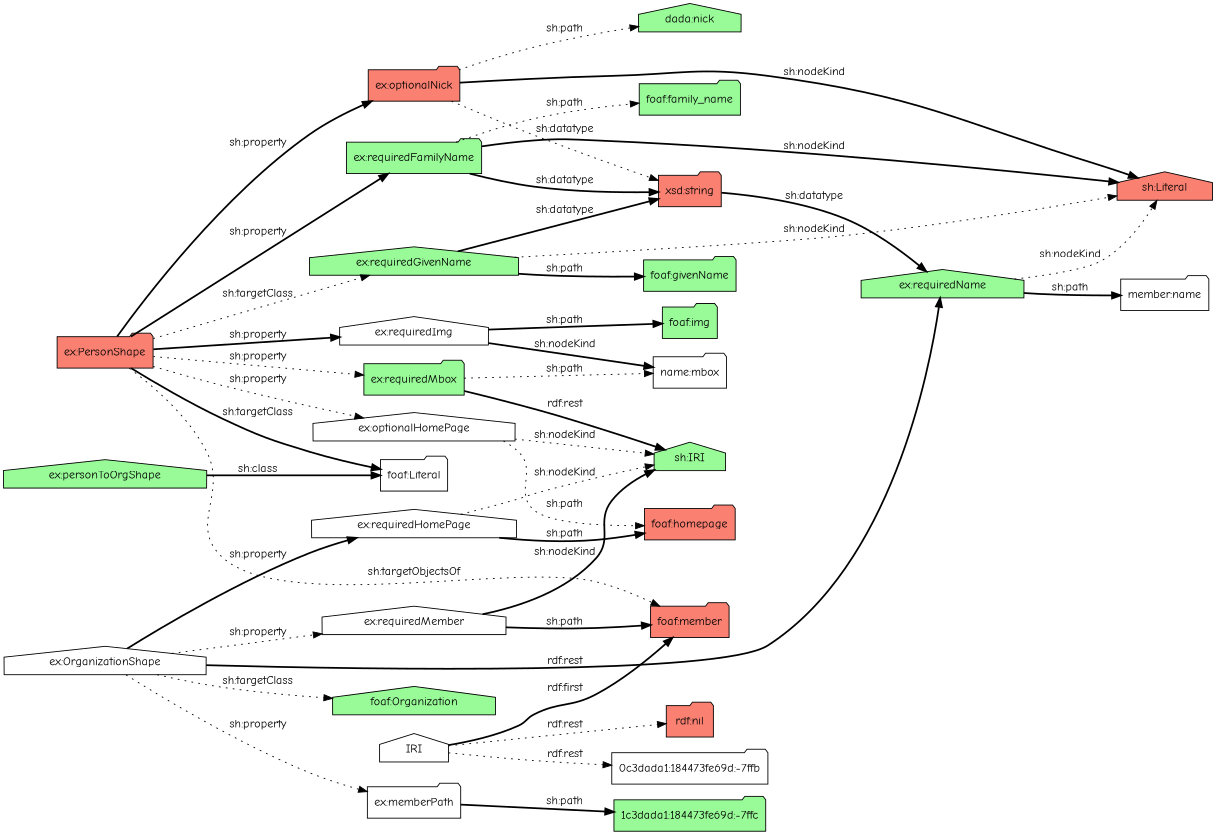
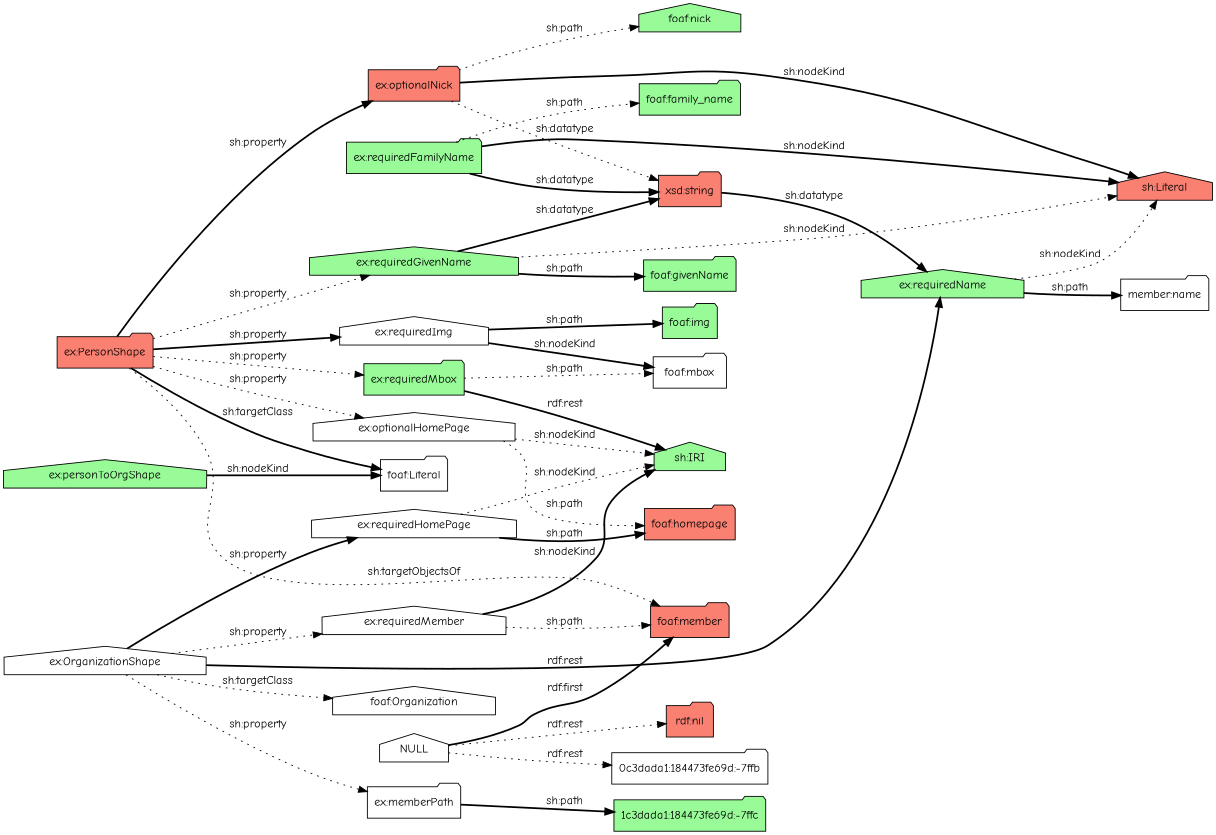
node "dada:nick": label "dada:nick" -> "foaf:nick"
edge "ex:PersonShape" -> "ex:requiredFamilyName": removed, label "sh:property"
edge "ex:PersonShape" -> "ex:requiredGivenName": label "sh:targetClass" -> "sh:property"
node "name:mbox": label "name:mbox" -> "foaf:mbox"
edge "ex:personToOrgShape" -> "foaf:Literal": label "sh:class" -> "sh:nodeKind"
edge "ex:requiredMember" -> "foaf:member": style bold -> dotted
node "foaf:Organization": fillcolor palegreen -> white
node "IRI": label "IRI" -> "NULL"
